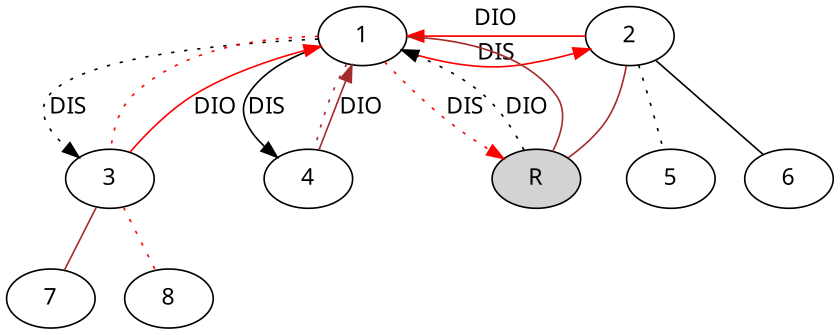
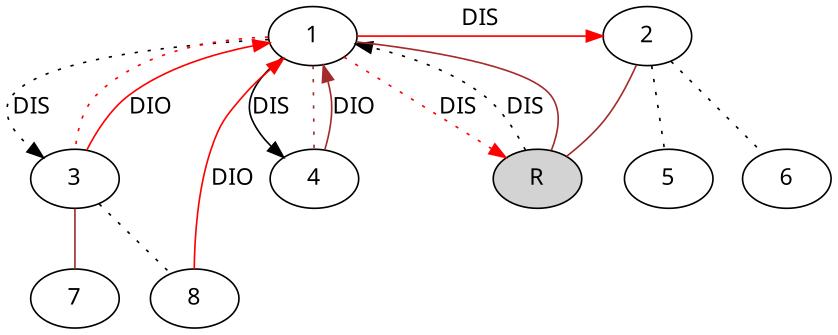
edge "2" -> "1": now "8" -> "1"
edge "R" -> "1": label "DIO" -> "DIS"
edge "2" -- "6": style solid -> dotted
edge "3" -- "8": color red -> black
